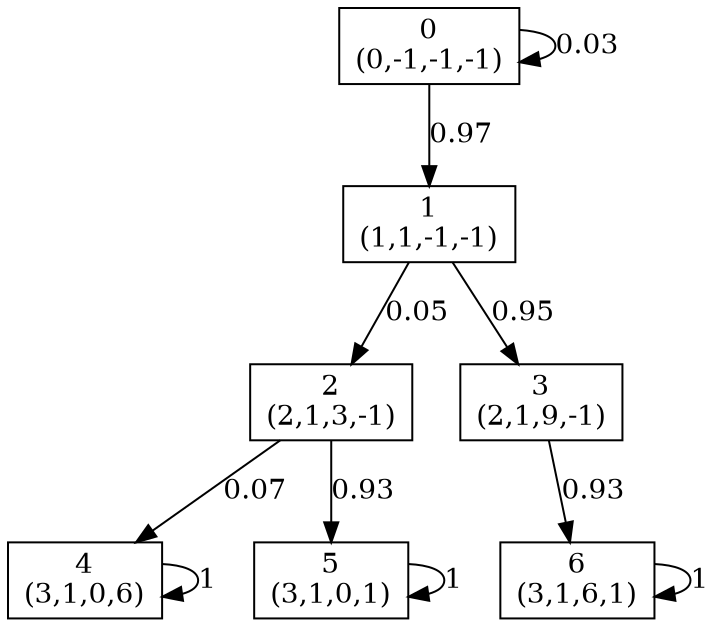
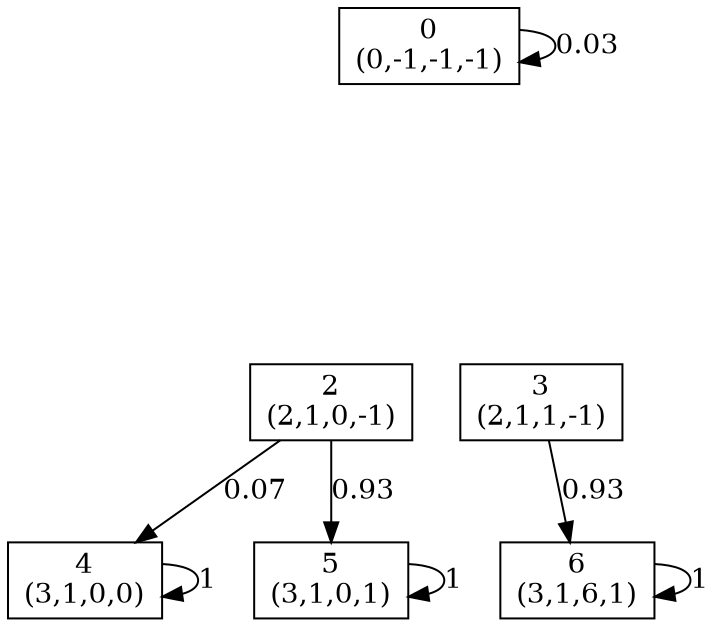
node "1 (1,1,-1,-1)": removed
node "2 (2,1,3,-1)": label "2 (2,1,3,-1)" -> "2 (2,1,0,-1)"
node "3 (2,1,9,-1)": label "3 (2,1,9,-1)" -> "3 (2,1,1,-1)"
node "4 (3,1,0,6)": label "4 (3,1,0,6)" -> "4 (3,1,0,0)"
